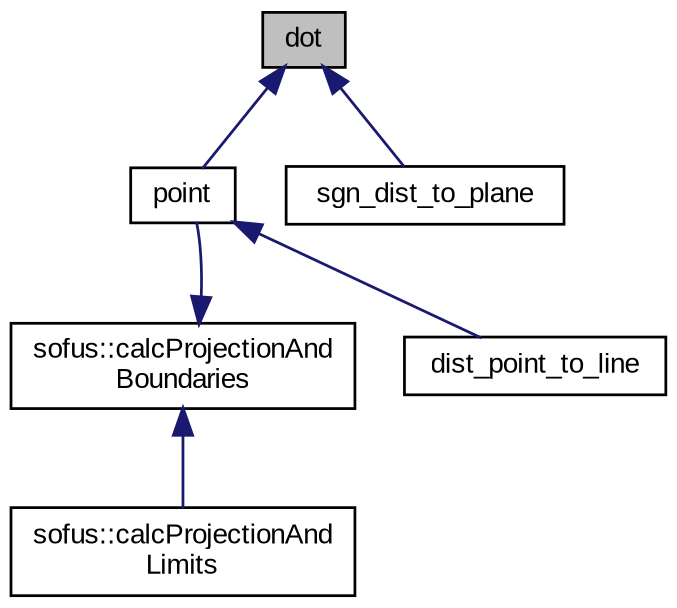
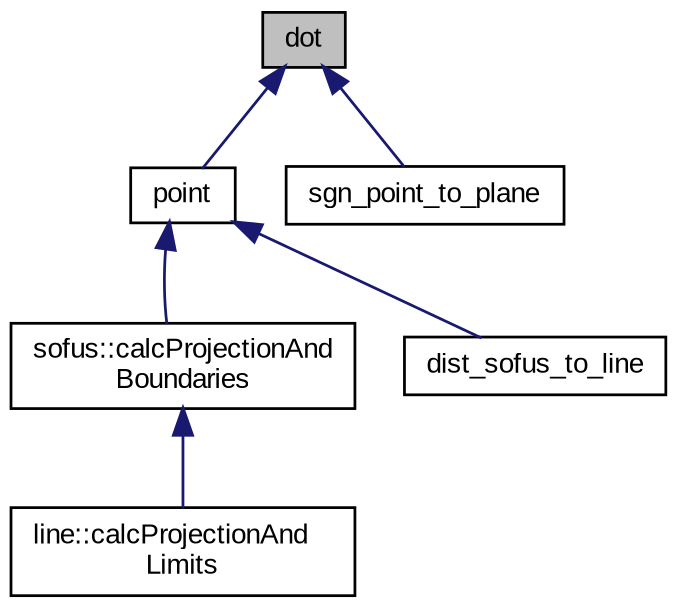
node "sgn_dist_to_plane": label "sgn_dist_to_plane" -> "sgn_point_to_plane"
edge "point" -> "sofus::calcProjectionAnd Boundaries": reversed
node "dist_point_to_line": label "dist_point_to_line" -> "dist_sofus_to_line"
node "sofus::calcProjectionAnd Limits": label "sofus::calcProjectionAnd Limits" -> "line::calcProjectionAnd Limits"
